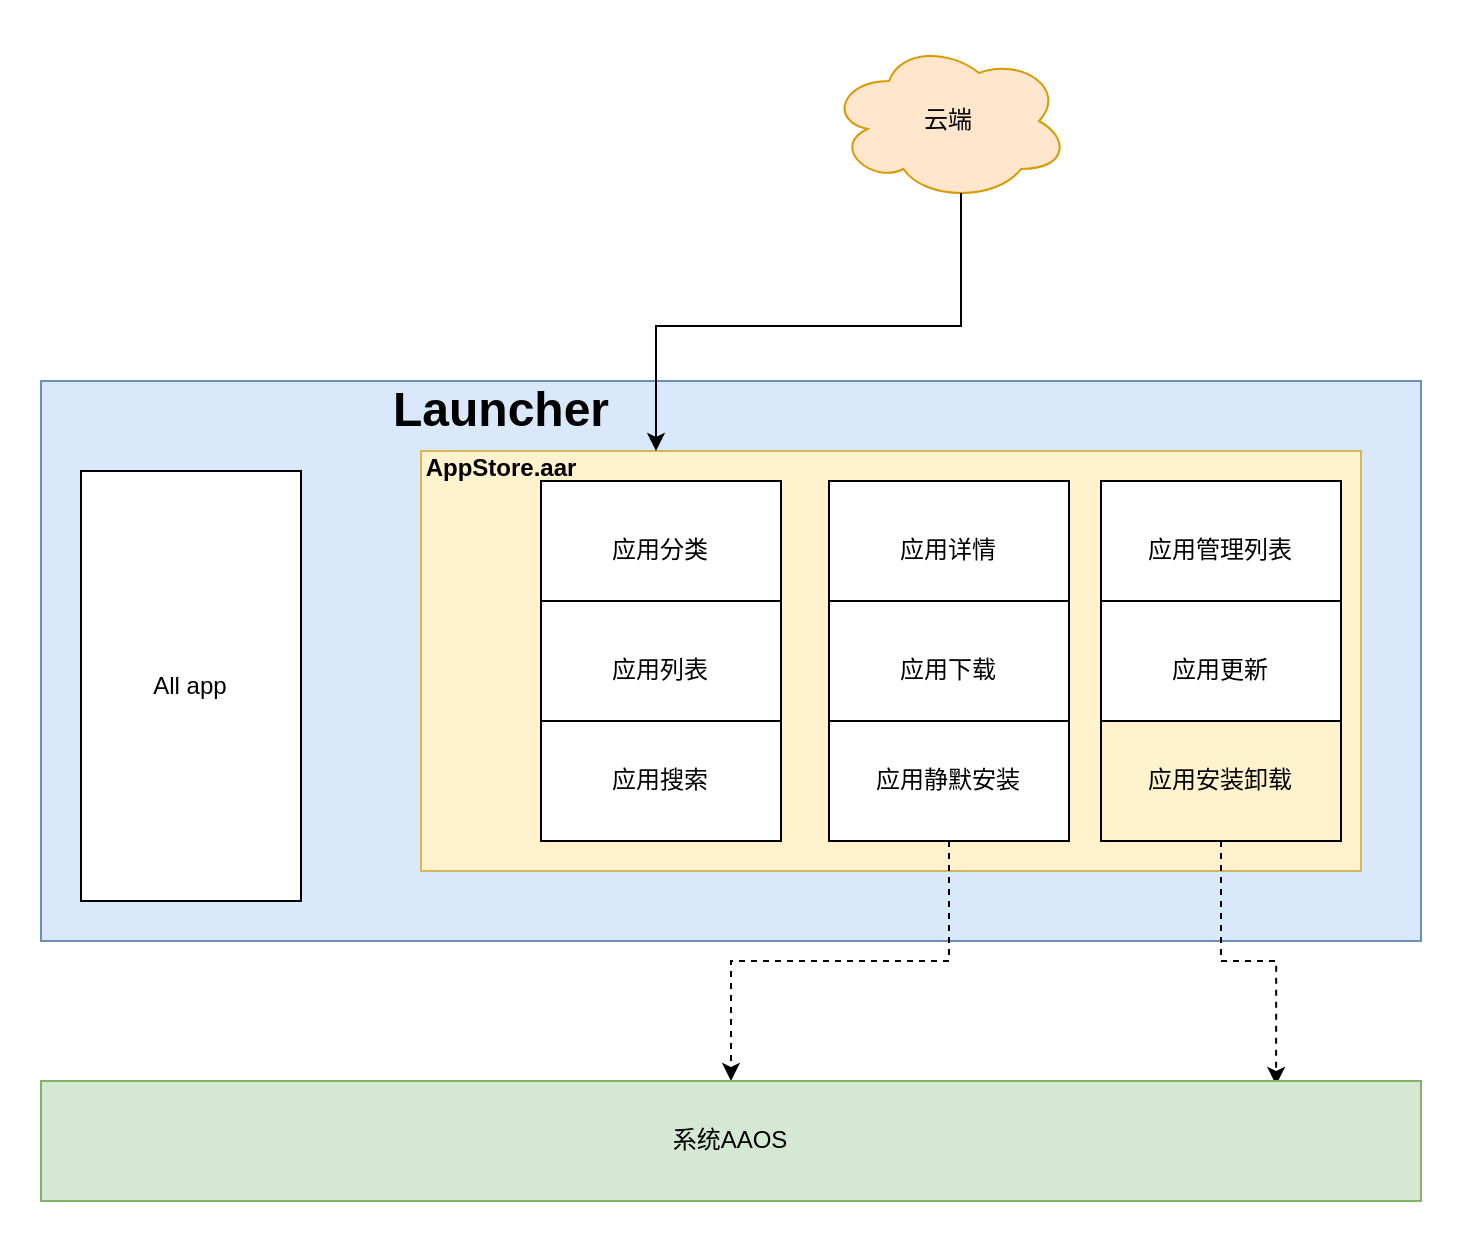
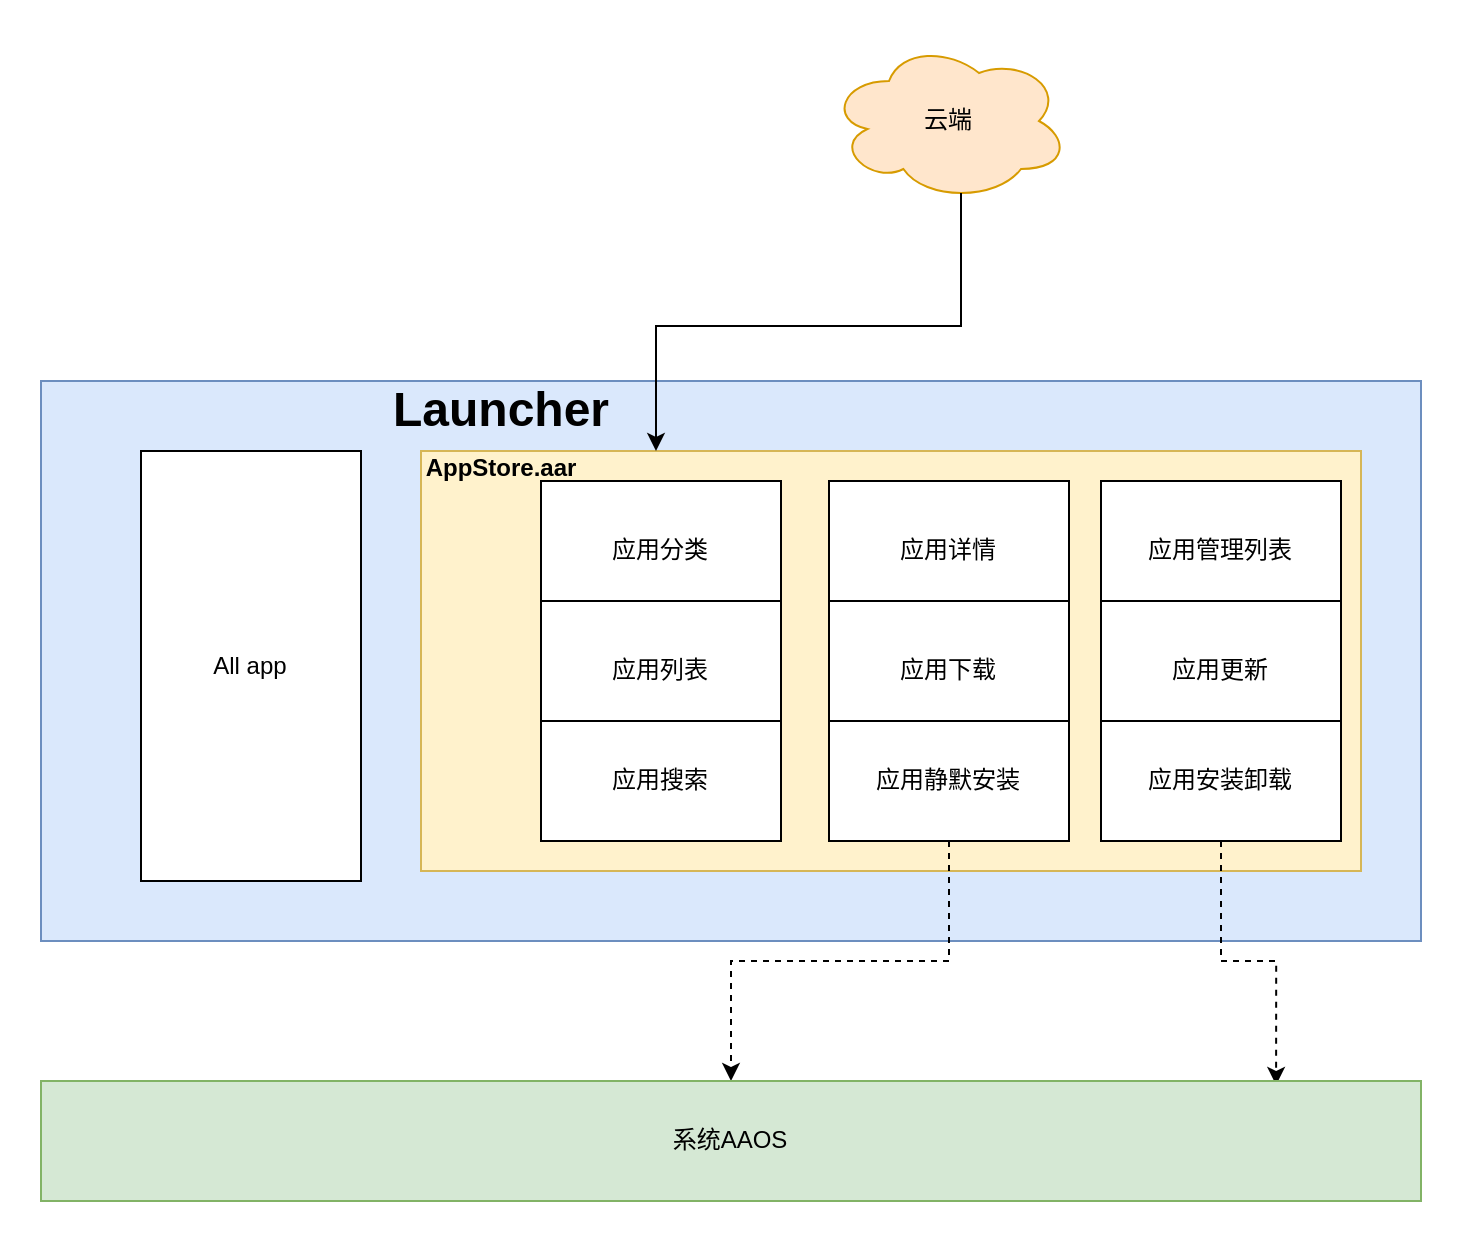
node "All app": moved (191, 686) -> (251, 666)
node "应用安装卸载": fillcolor #fff2cc -> #ffffff
